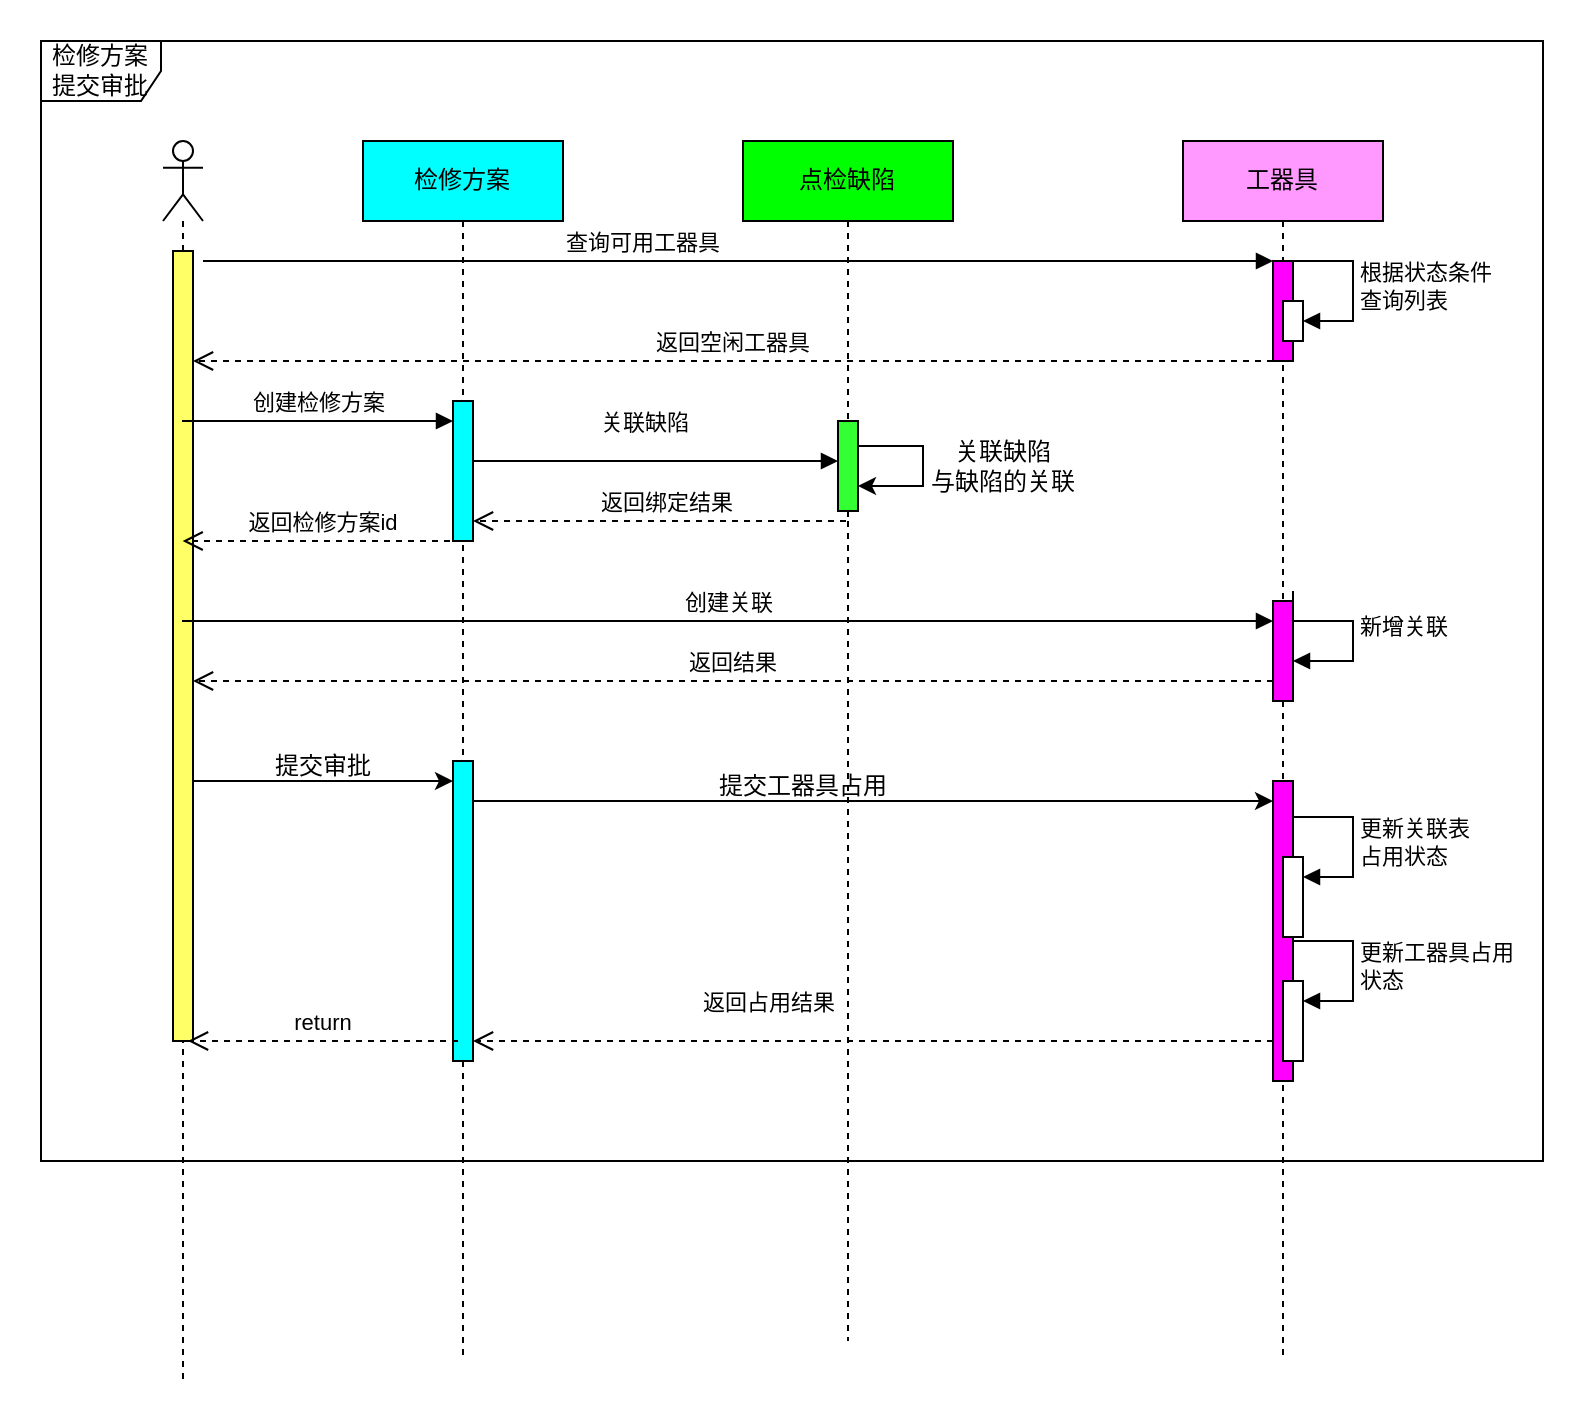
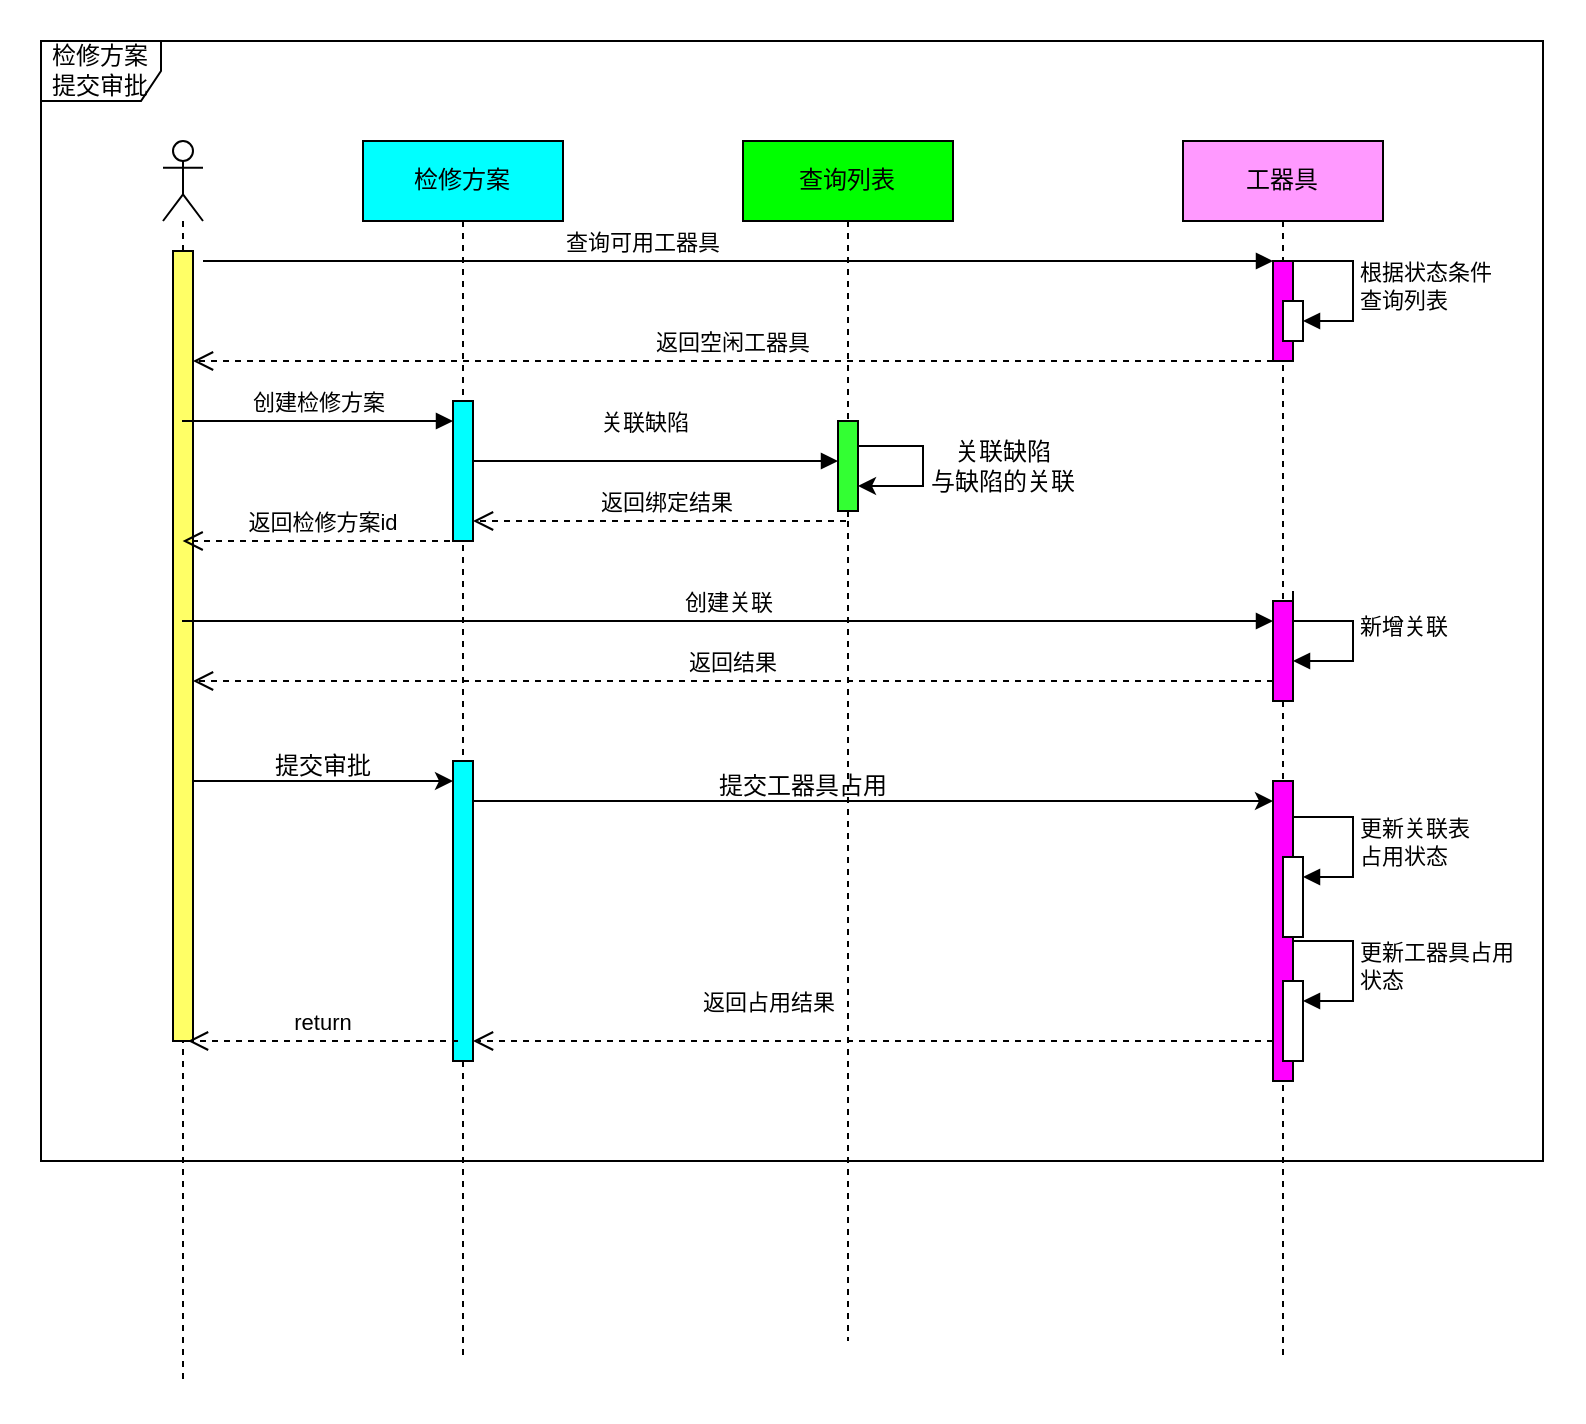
node "点检缺陷": label "点检缺陷" -> "查询列表"
